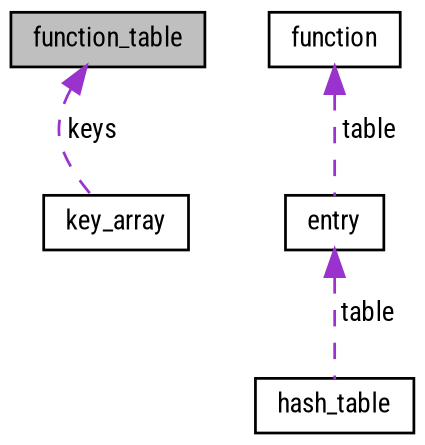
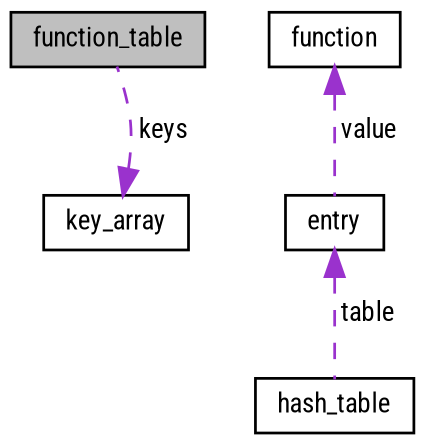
edge "entry" -> "function": label " table" -> " value"
edge "key_array" -> "function_table": reversed
